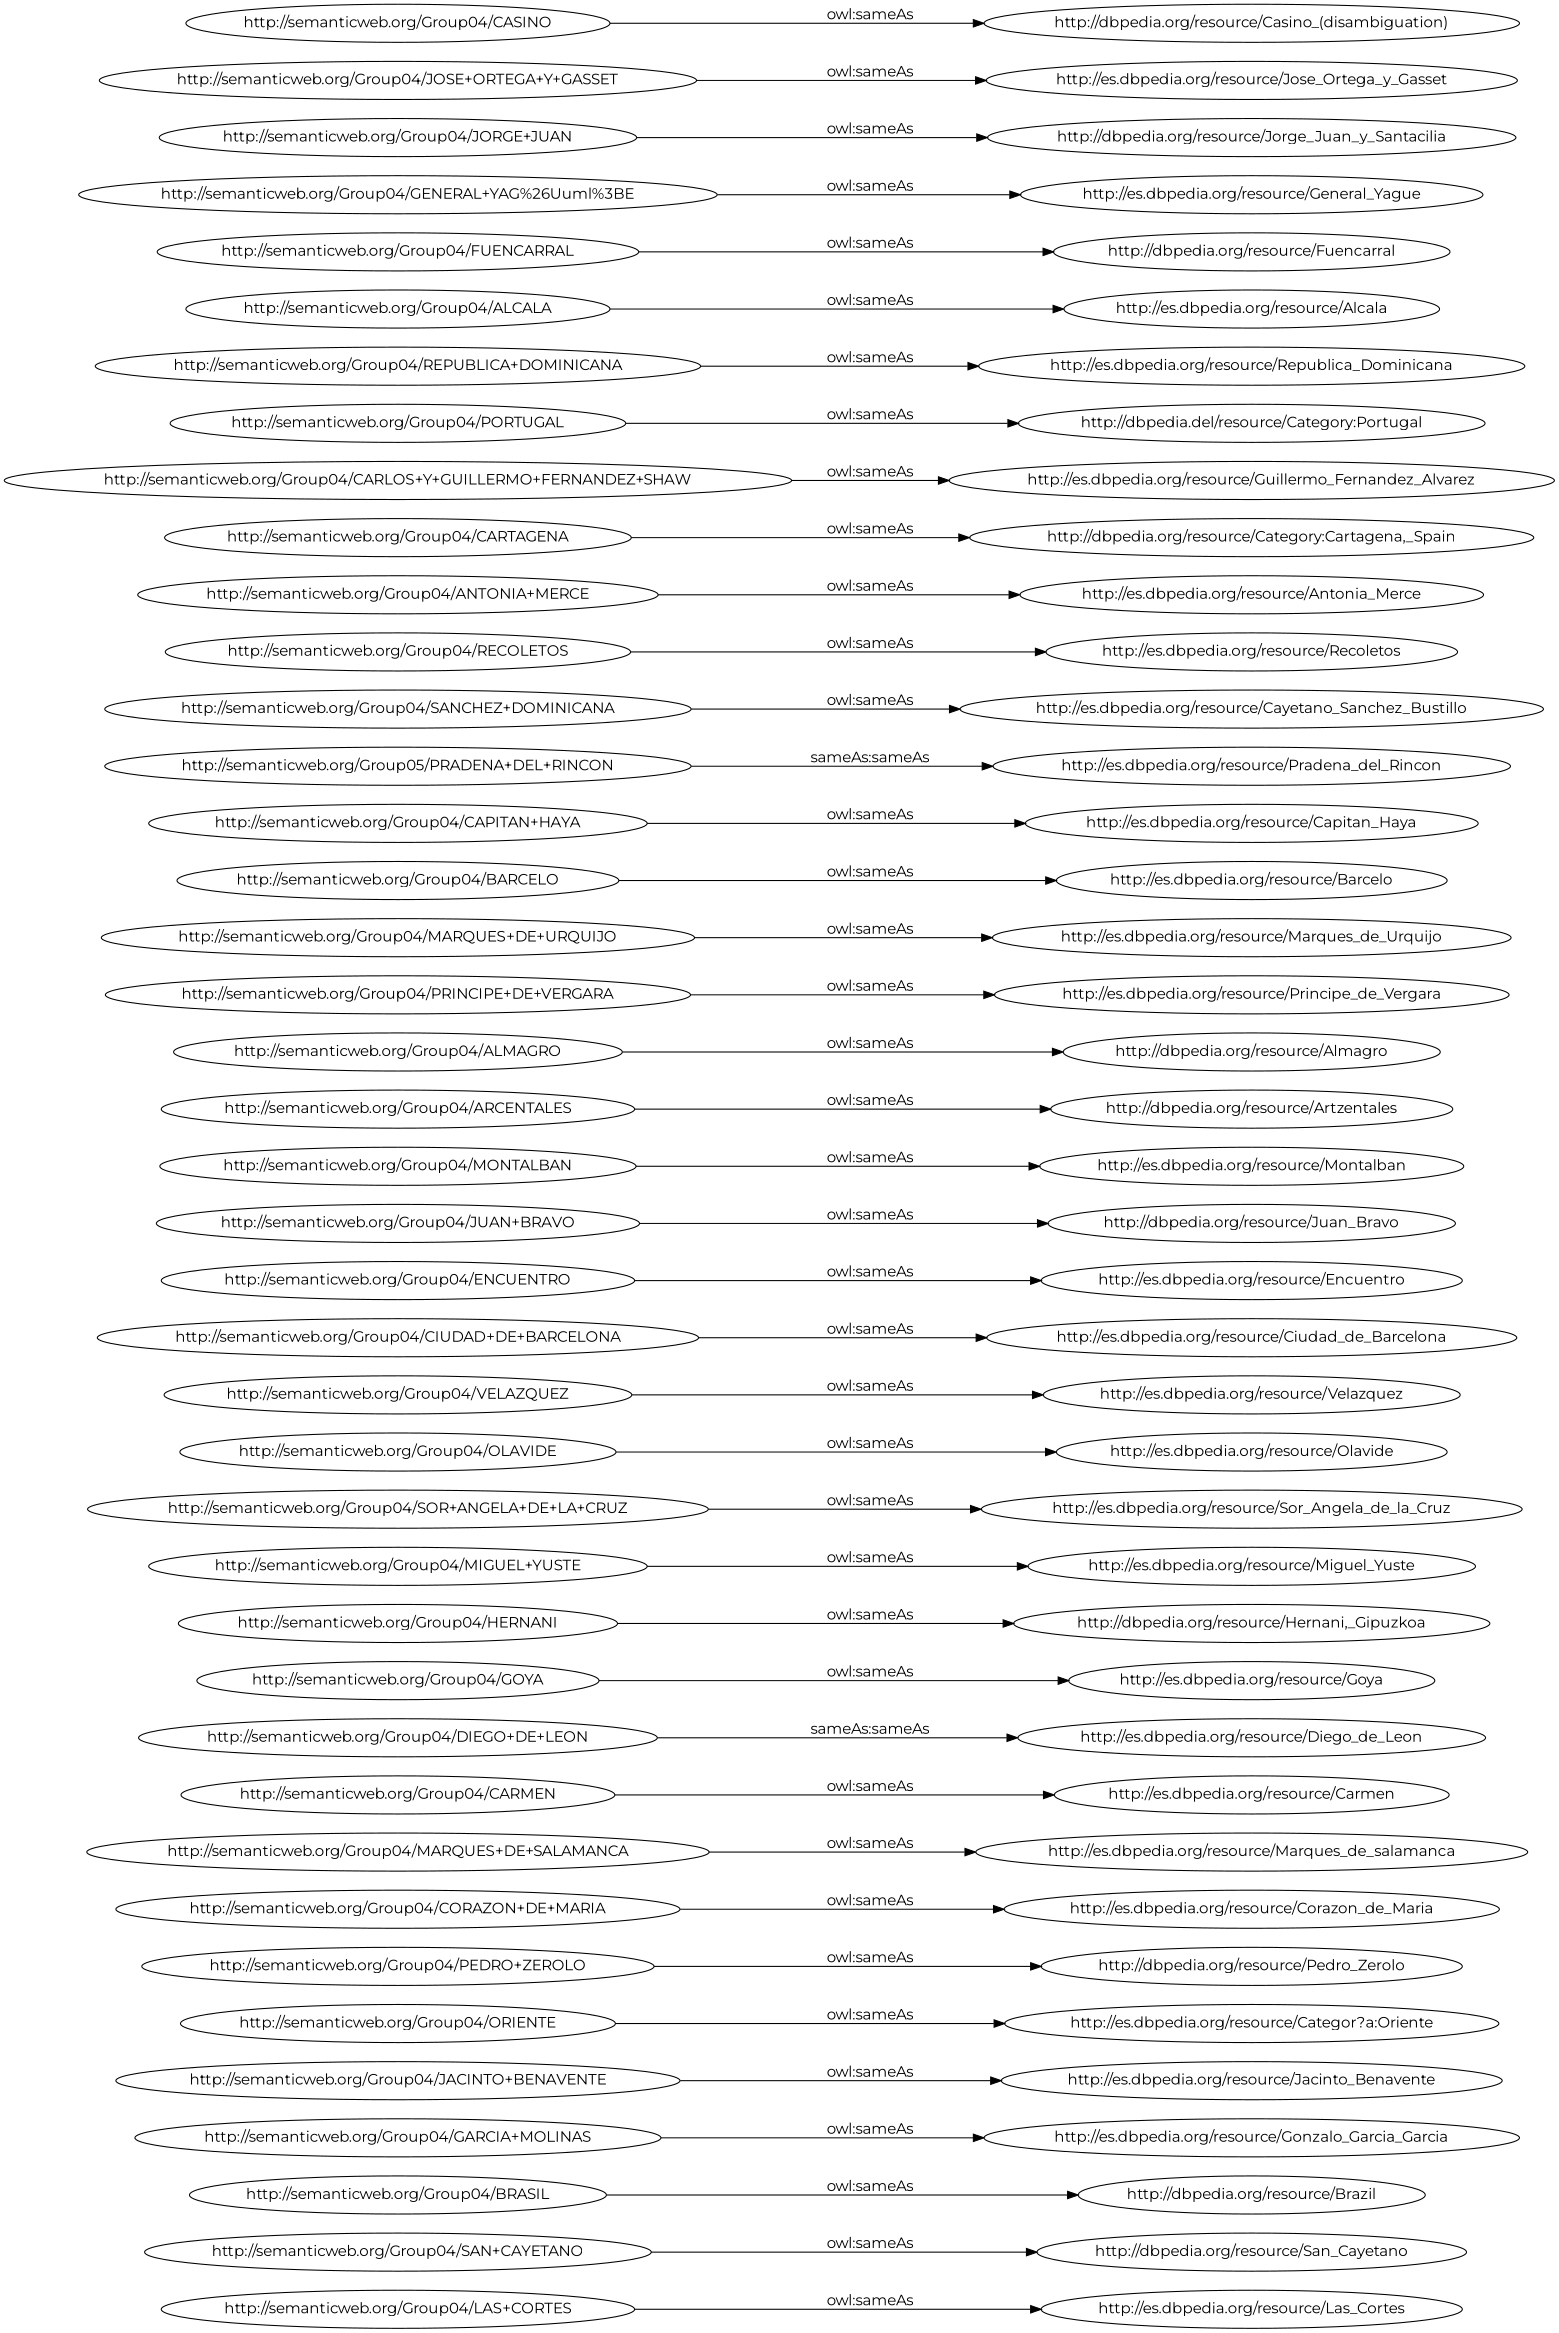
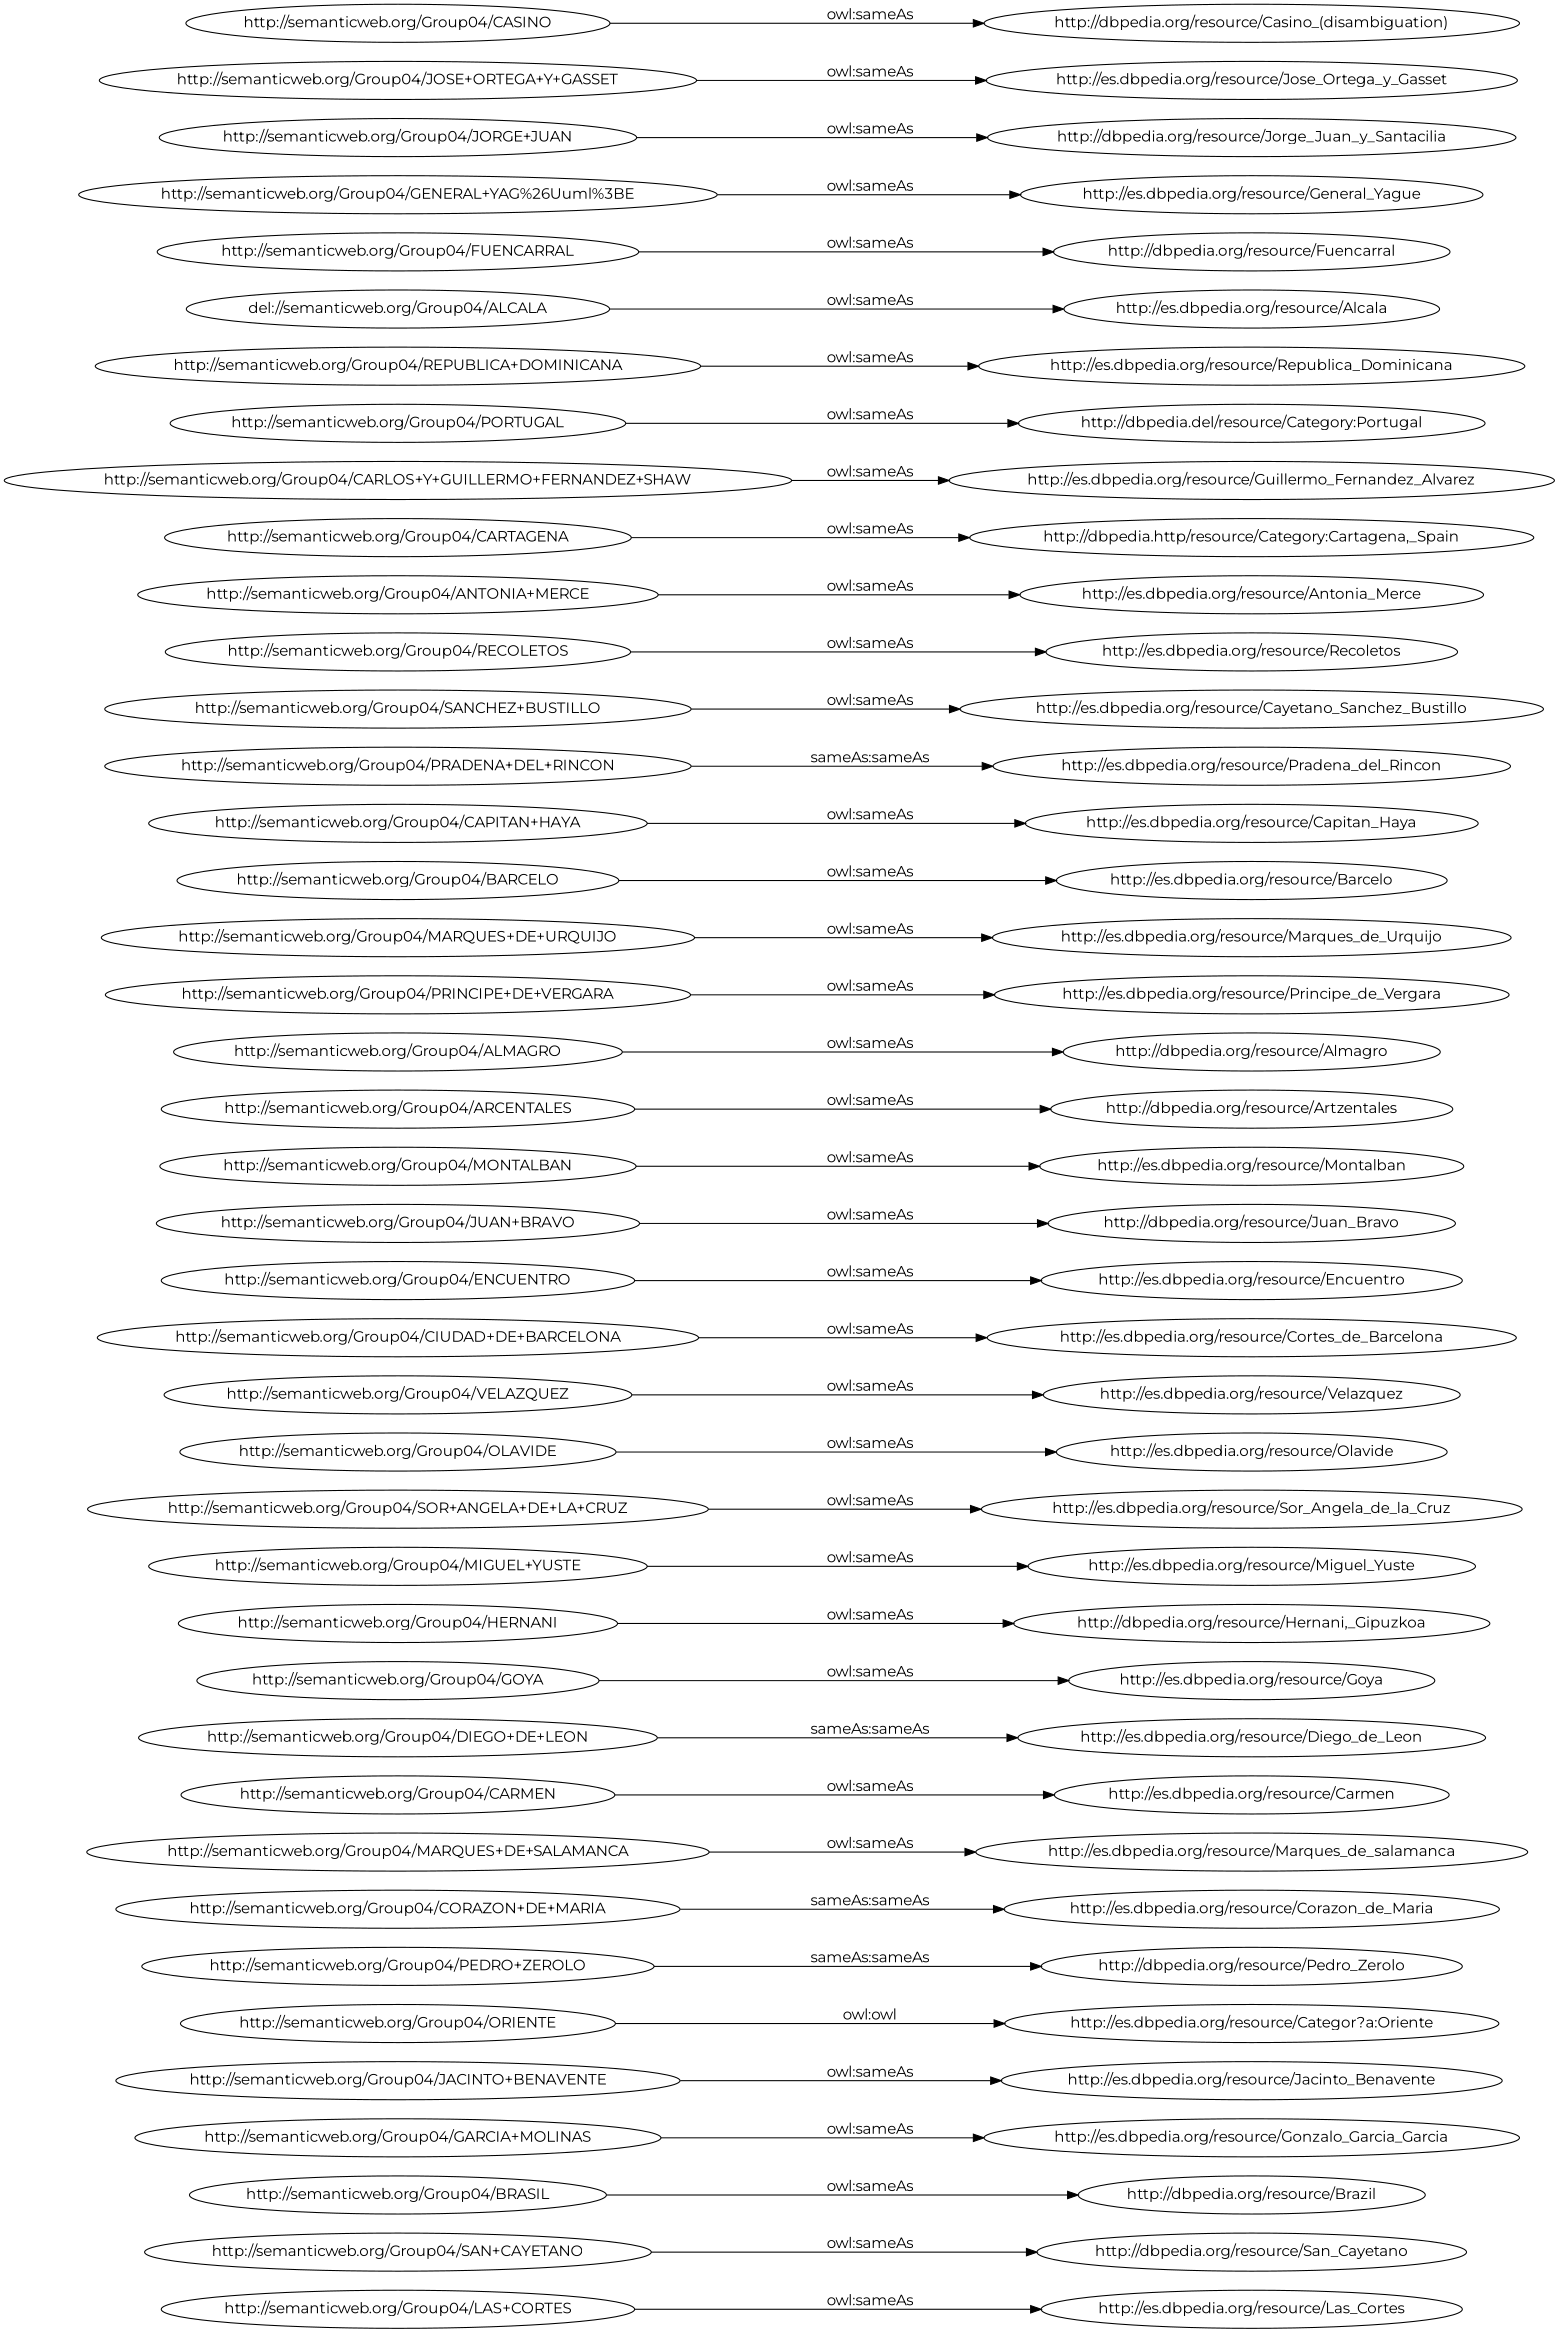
node "http://semanticweb.org/Group04/ALCALA": label "http://semanticweb.org/Group04/ALCALA" -> "del://semanticweb.org/Group04/ALCALA"
node "http://dbpedia.org/resource/Category:Cartagena,_Spain": label "http://dbpedia.org/resource/Category:Cartagena,_Spain" -> "http://dbpedia.http/resource/Category:Cartagena,_Spain"
node "http://semanticweb.org/Group04/SANCHEZ+DOMINICANA": label "http://semanticweb.org/Group04/SANCHEZ+DOMINICANA" -> "http://semanticweb.org/Group04/SANCHEZ+BUSTILLO"
node "http://semanticweb.org/Group05/PRADENA+DEL+RINCON": label "http://semanticweb.org/Group05/PRADENA+DEL+RINCON" -> "http://semanticweb.org/Group04/PRADENA+DEL+RINCON"
node "http://es.dbpedia.org/resource/Ciudad_de_Barcelona": label "http://es.dbpedia.org/resource/Ciudad_de_Barcelona" -> "http://es.dbpedia.org/resource/Cortes_de_Barcelona"
edge "http://semanticweb.org/Group04/CORAZON+DE+MARIA" -> "http://es.dbpedia.org/resource/Corazon_de_Maria": label "owl:sameAs" -> "sameAs:sameAs"
edge "http://semanticweb.org/Group04/PEDRO+ZEROLO" -> "http://dbpedia.org/resource/Pedro_Zerolo": label "owl:sameAs" -> "sameAs:sameAs"
edge "http://semanticweb.org/Group04/ORIENTE" -> "http://es.dbpedia.org/resource/Categor?a:Oriente": label "owl:sameAs" -> "owl:owl"
